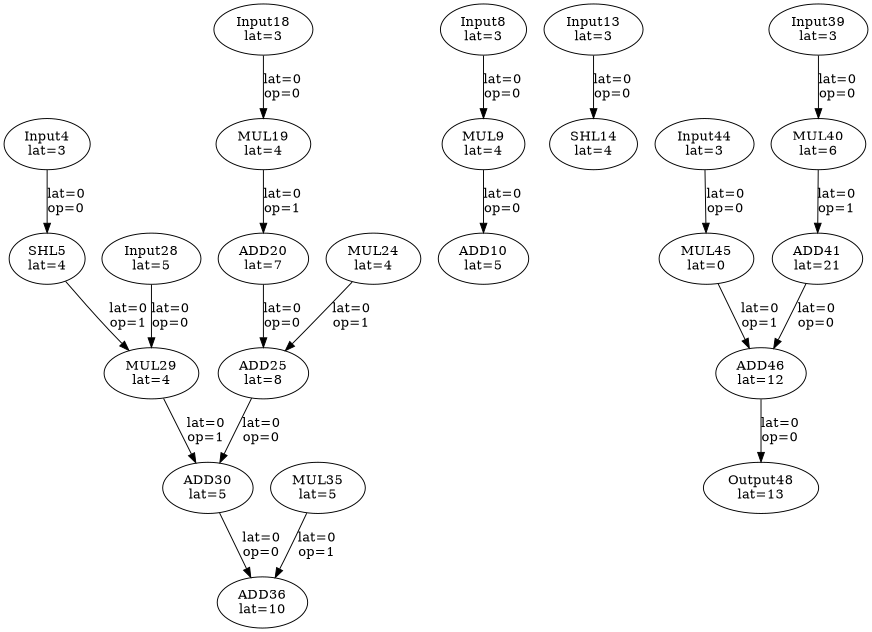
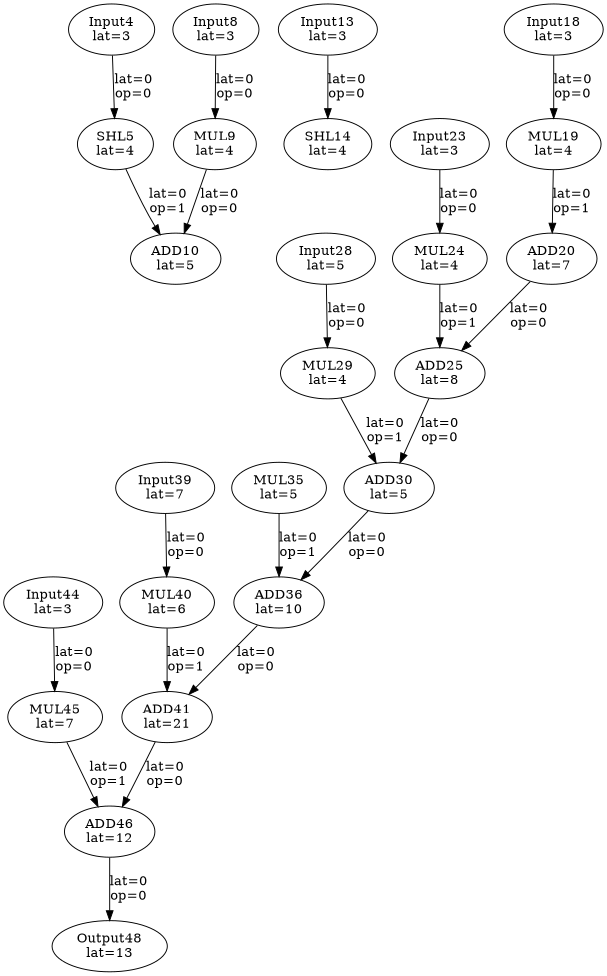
node "Input39 lat=3": label "Input39 lat=3" -> "Input39 lat=7"
node "Input23 lat=3": added
node "MUL45 lat=0": label "MUL45 lat=0" -> "MUL45 lat=7"
edge "SHL5 lat=4" -> "MUL29 lat=4": now "SHL5 lat=4" -> "ADD10 lat=5"
edge "ADD36 lat=10" -> "ADD41 lat=21": added, label "lat=0 op=0"
